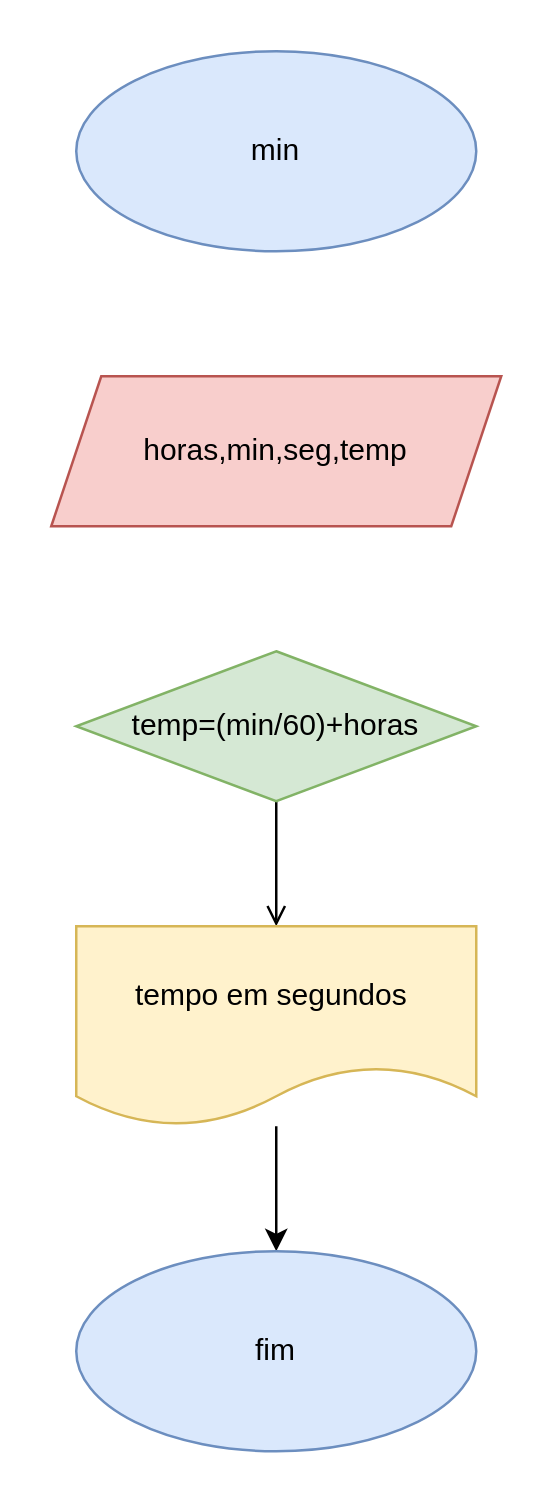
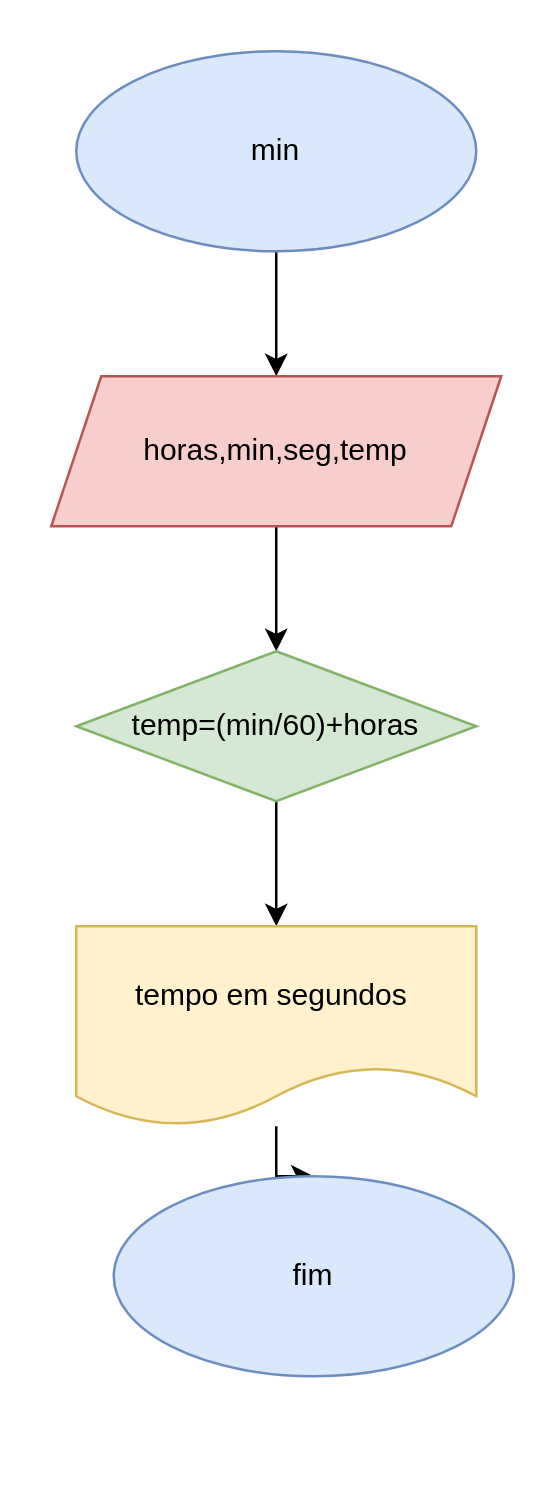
edge "min" -> "horas,min,seg,temp": added
edge "horas,min,seg,temp" -> "temp=(min/60)+horas": added
edge "temp=(min/60)+horas" -> "tempo em segundos": arrowhead open -> classic
node "fim": moved (276, 1351) -> (314, 1276)
